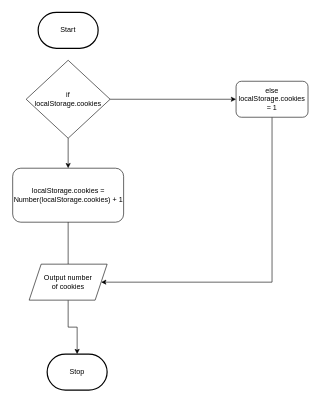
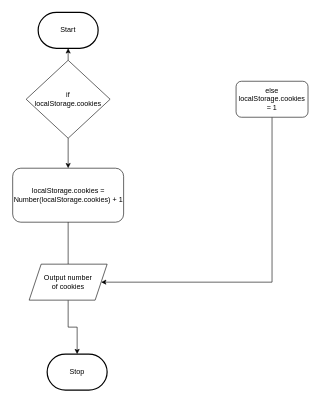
edge "if localStorage.cookies" -> "else localStorage.cookies = 1": now "if localStorage.cookies" -> "Start"
